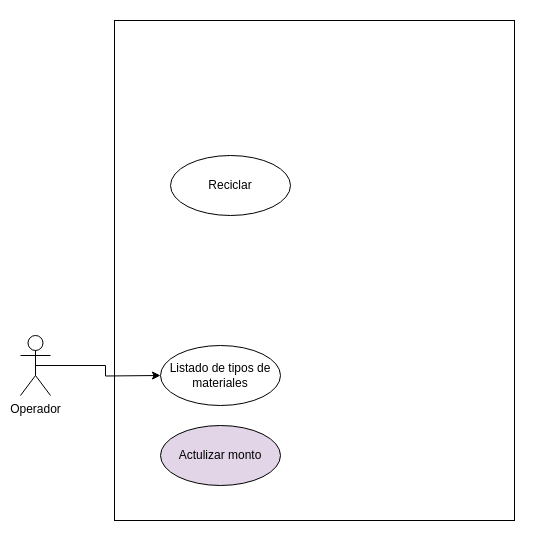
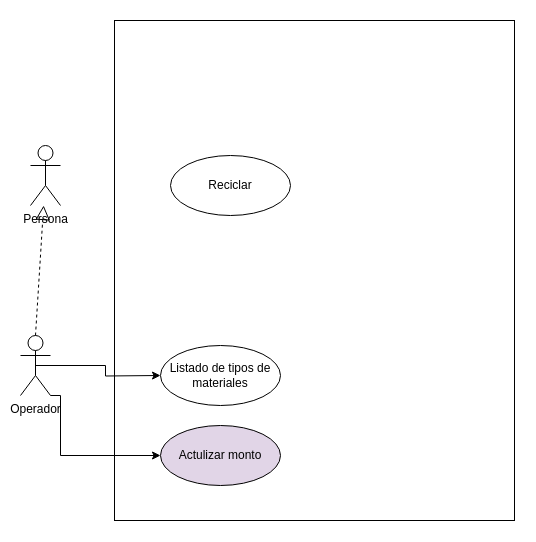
node "Persona": added
edge "Operador" -> "Persona": added
edge "Operador" -> "Actulizar monto": added
